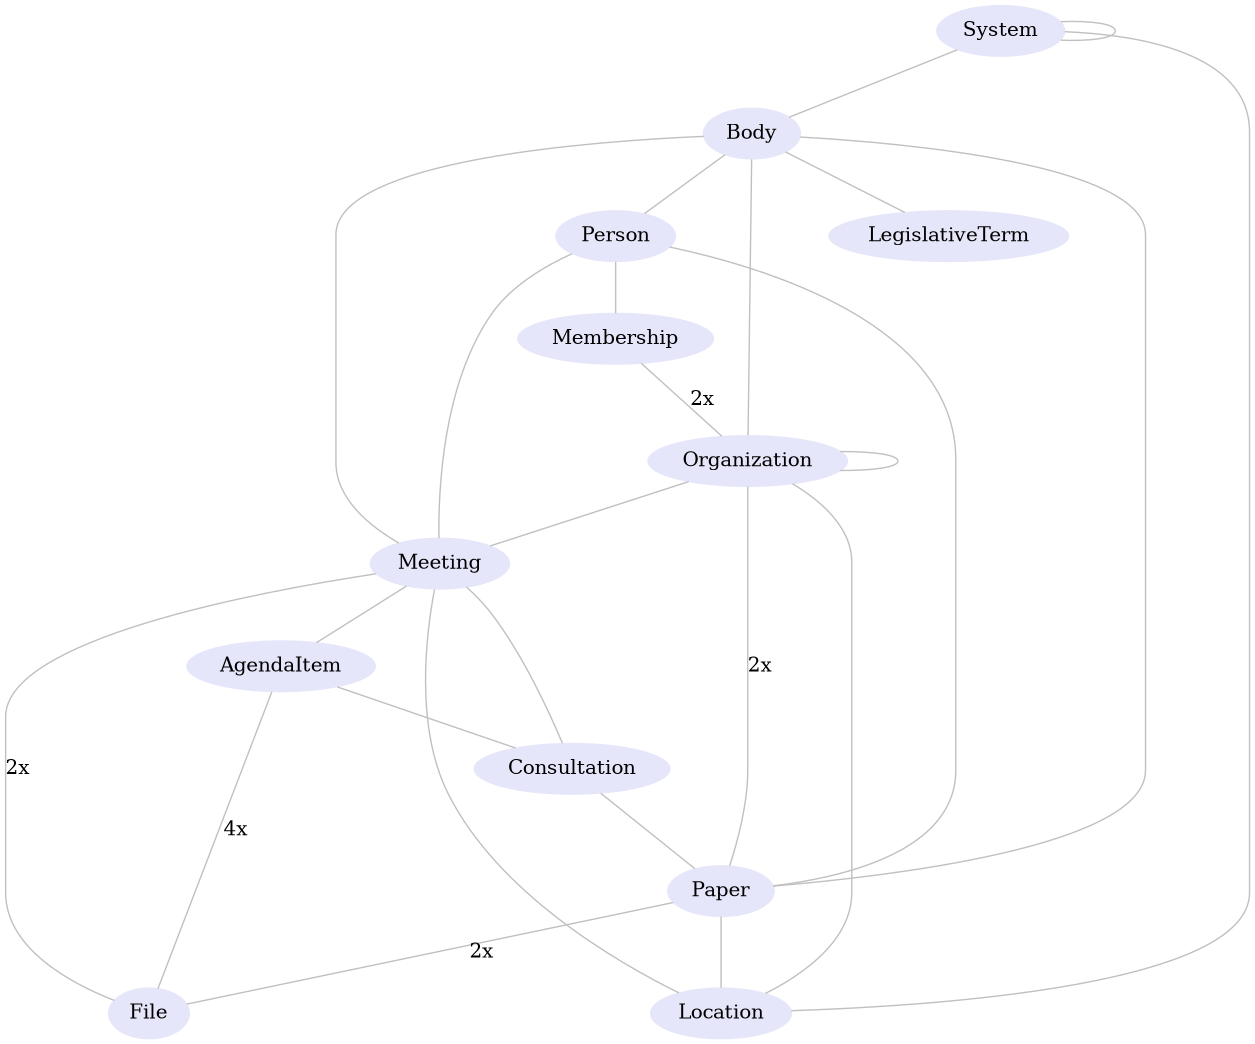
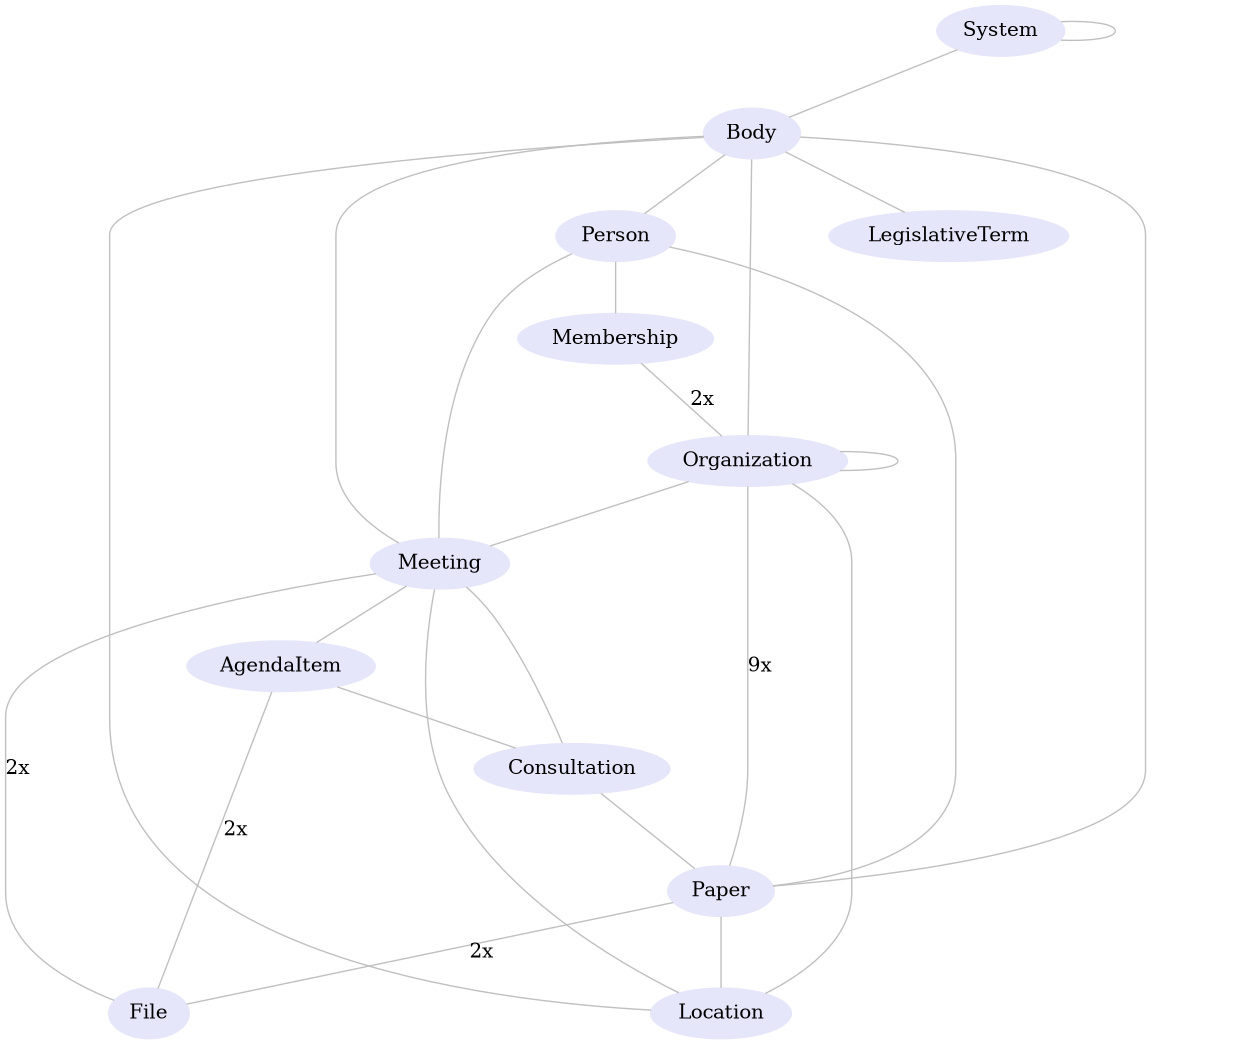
edge "System" -- "Location": now "Body" -- "Location"
edge "Organization" -- "Paper": label "2x" -> "9x"
edge "AgendaItem" -- "File": label "4x" -> "2x"
